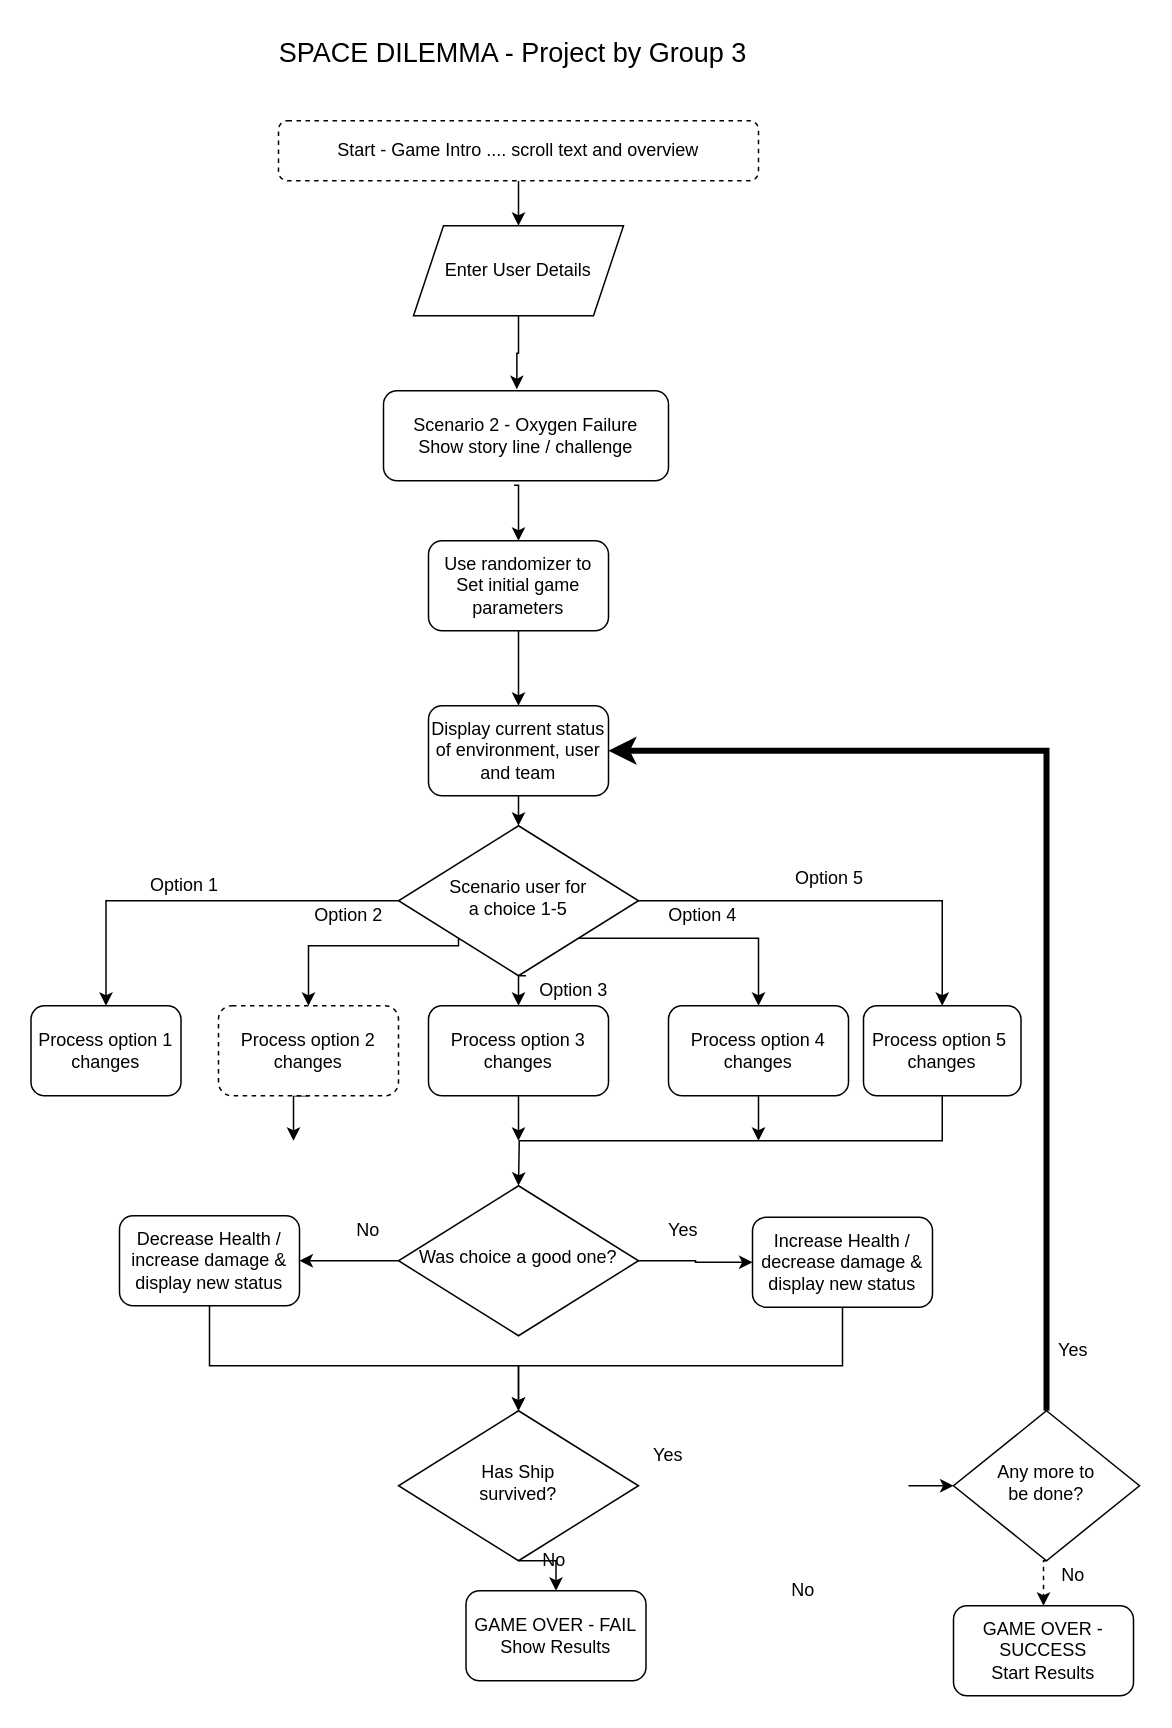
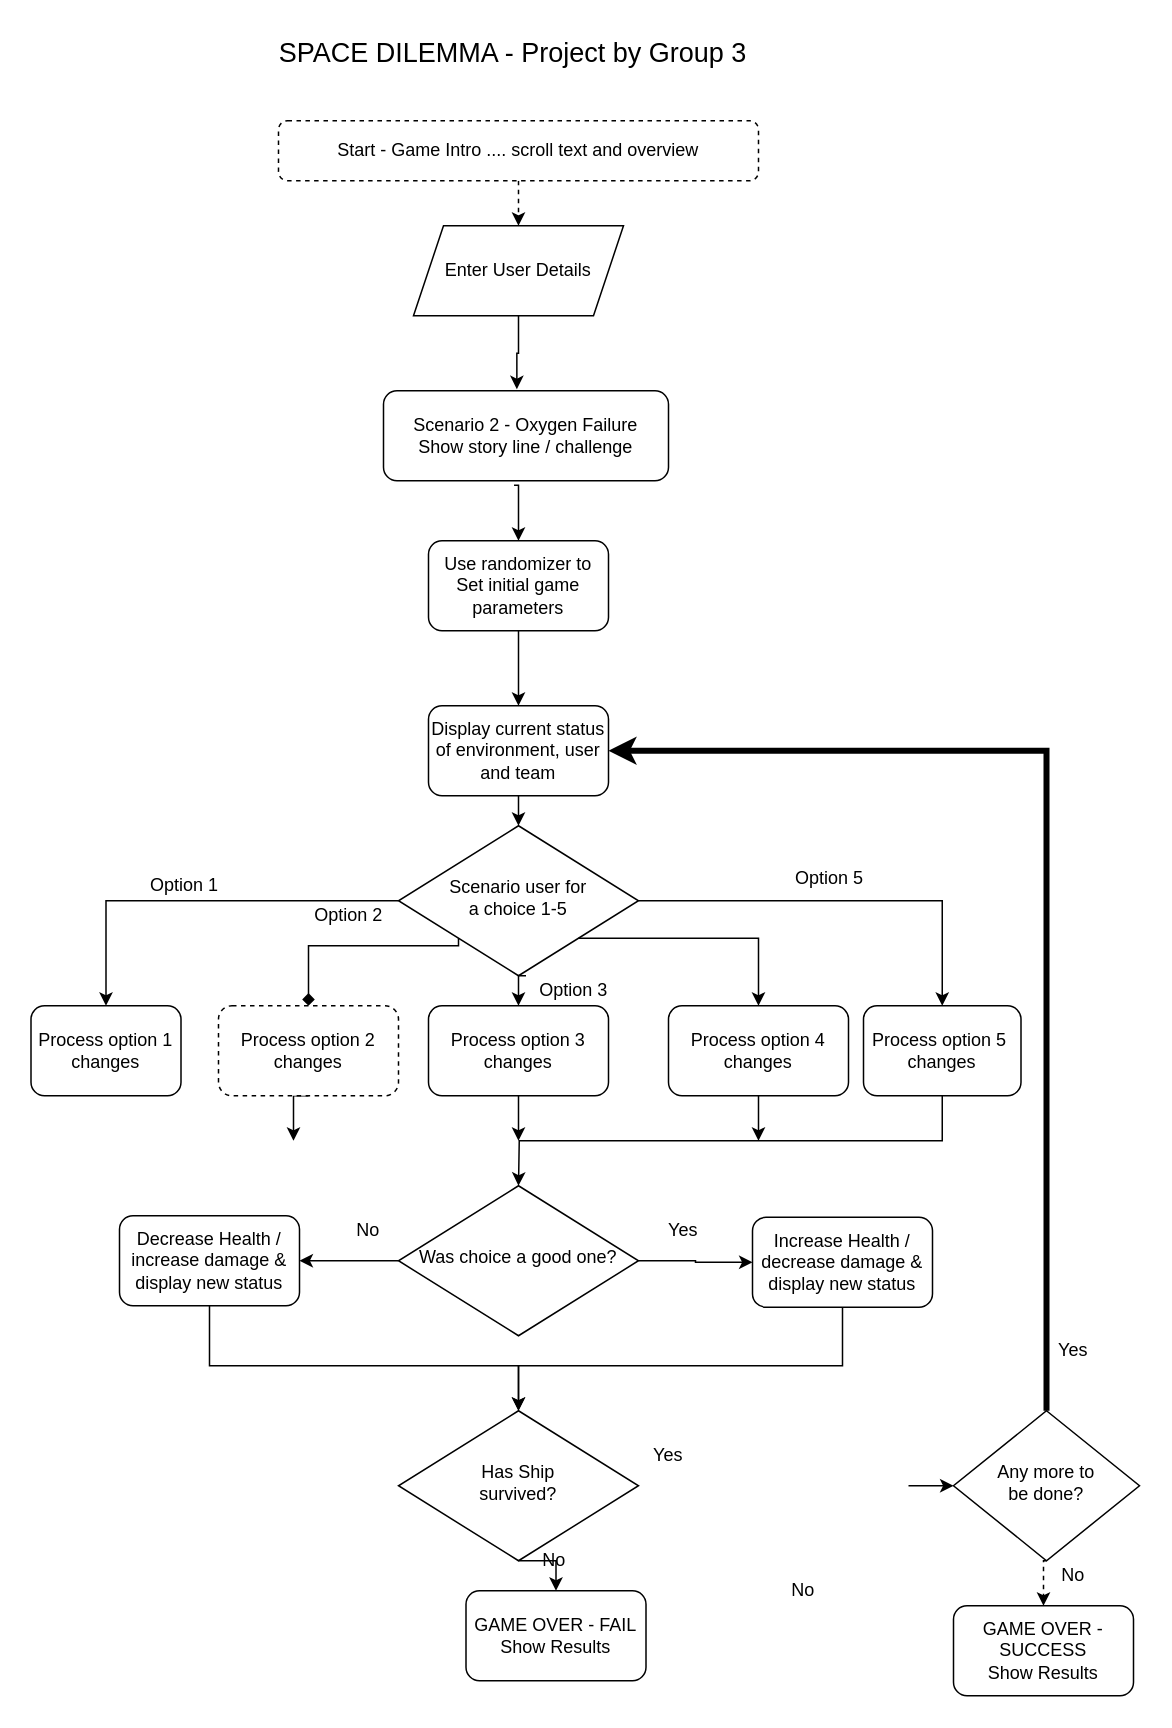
edge "Start - Game Intro .... scroll text and overview" -> "Enter User Details": style solid -> dashed
node "Option 4": removed
edge "Scenario user for a choice 1-5" -> "Process option 2 changes": arrowhead classic -> diamond
node "GAME OVER - SUCCESS Start Results": label "GAME OVER - SUCCESS Start Results" -> "GAME OVER - SUCCESS Show Results"
